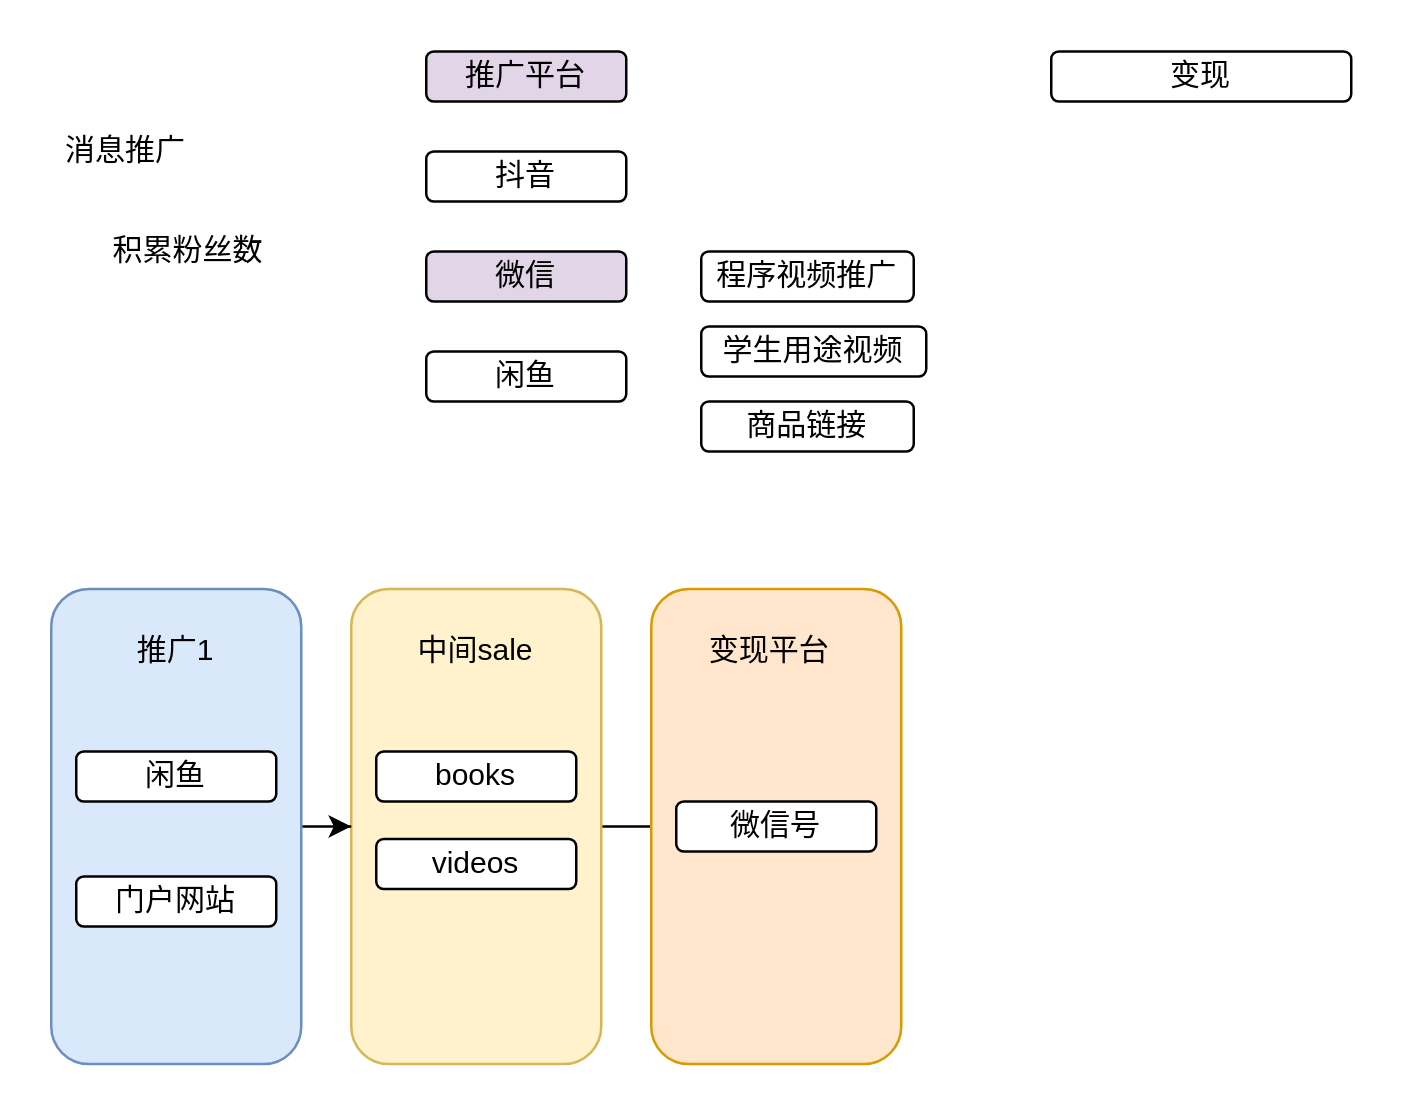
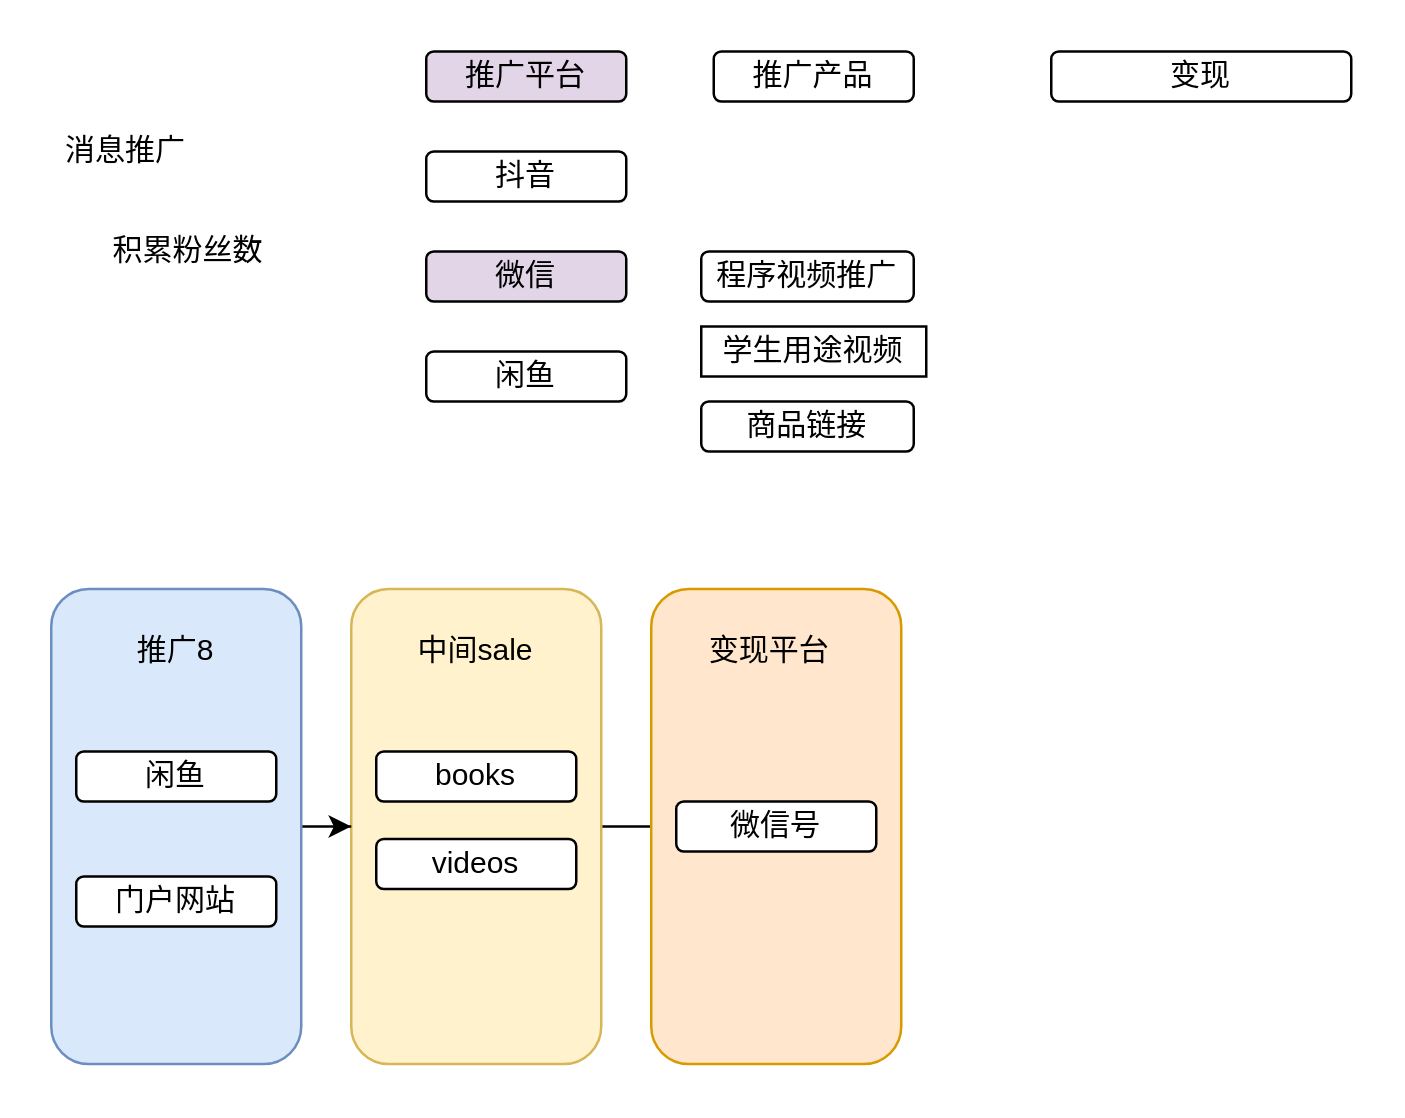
node "推广产品": added
node "学生用途视频": shape rounded rectangle -> rectangle
node "推广1": label "推广1" -> "推广8"
